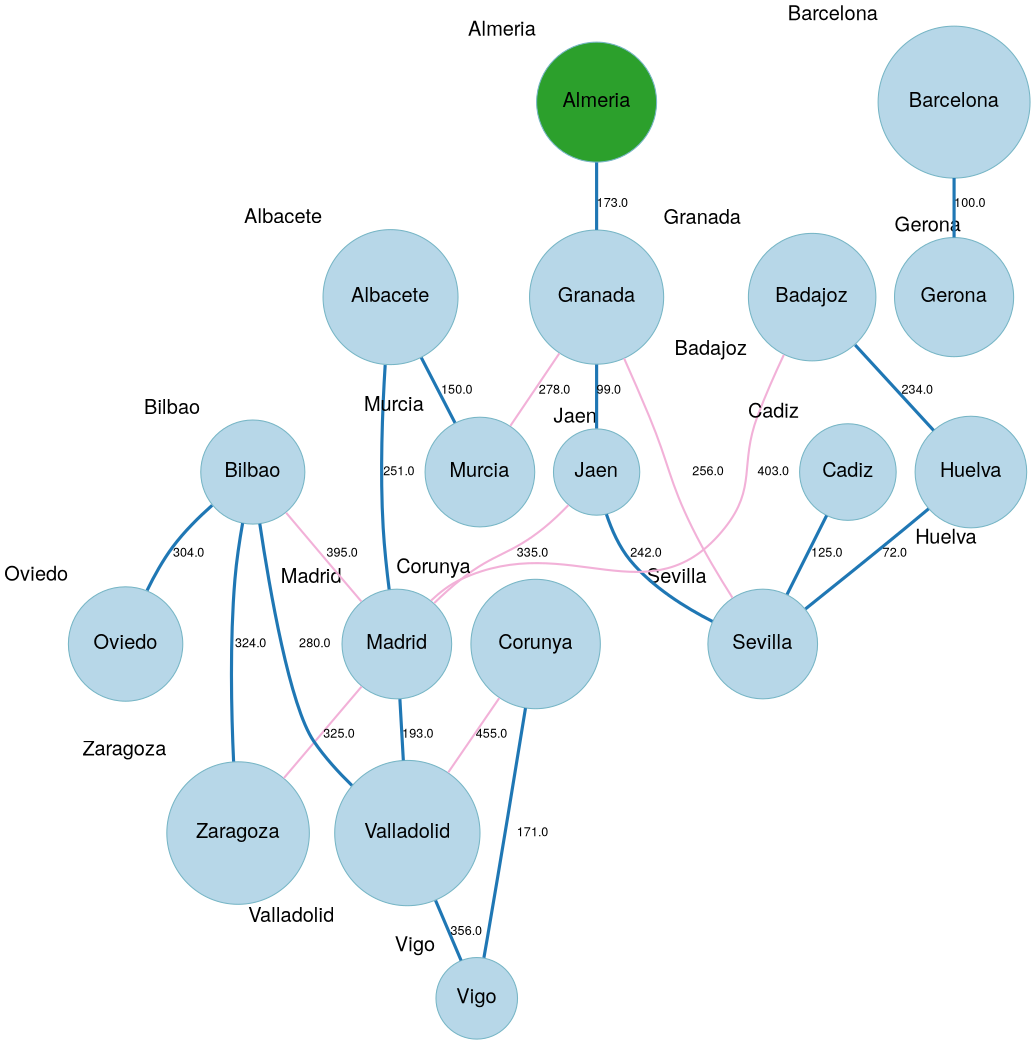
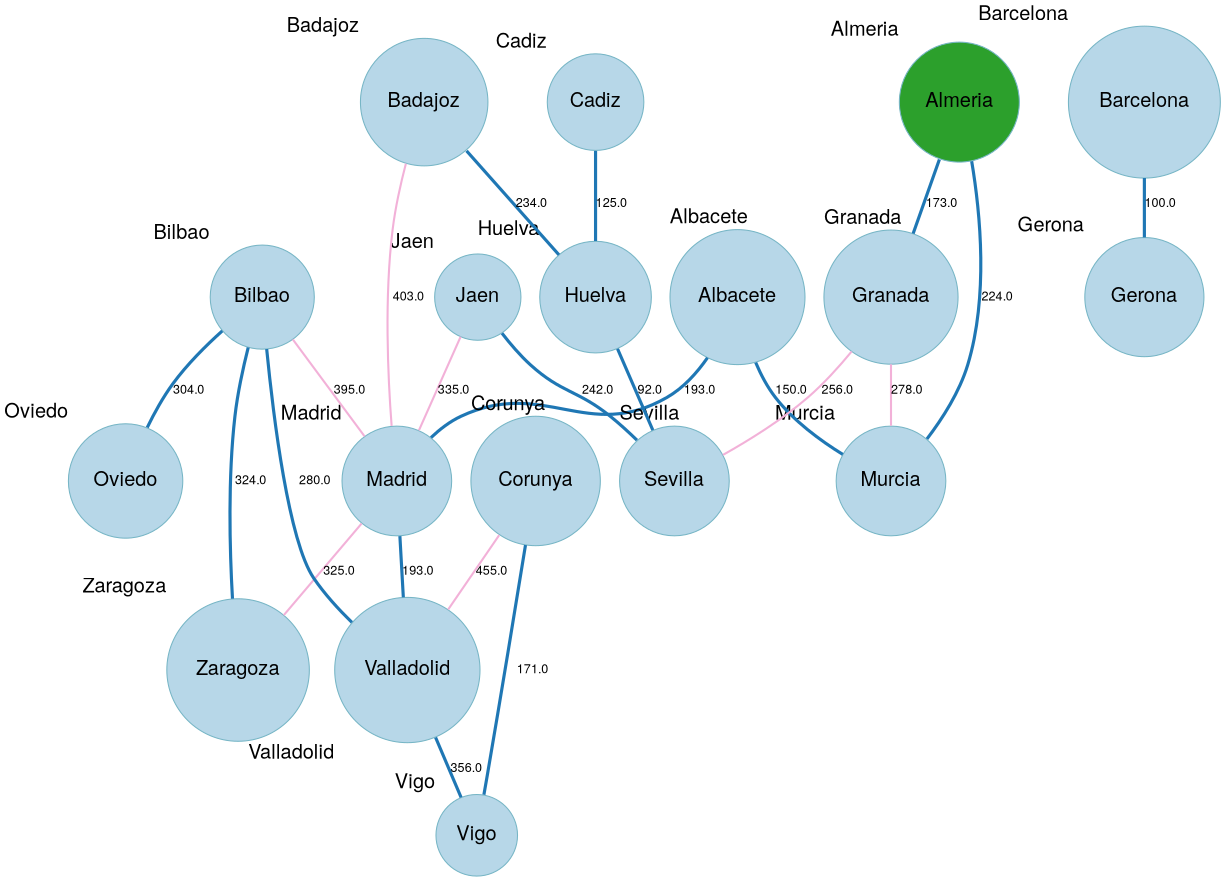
edge "Almeria Almeria" -- "Murcia Murcia": added, label "224.0"
edge "Granada Granada" -- "Jaen Jaen": removed, label "99.0"
edge "Albacete Albacete" -- "Madrid Madrid": label "251.0" -> "193.0"
edge "Huelva Huelva" -- "Sevilla Sevilla": label "72.0" -> "92.0"
edge "Cadiz Cadiz" -- "Sevilla Sevilla": now "Cadiz Cadiz" -- "Huelva Huelva"
